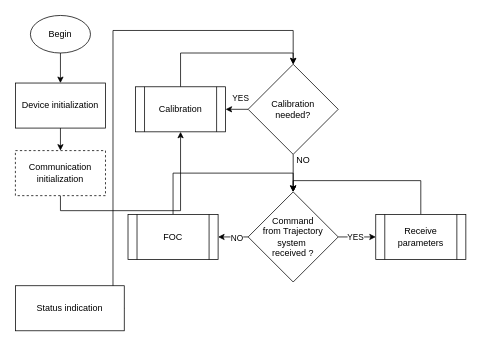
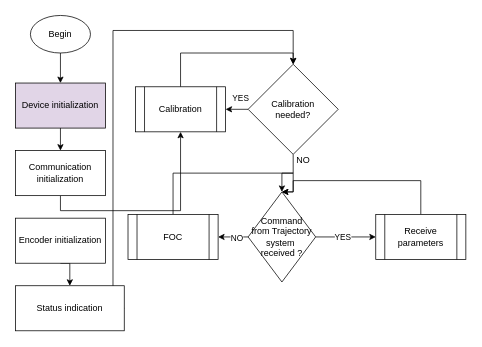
node "Device initialization": fillcolor #ffffff -> #e1d5e7
node "Communication initialization": style dashed -> solid
node "Command from Trajectory system received ?": size 90x90 -> 68x90
node "Encoder initialization": added
edge "Encoder initialization" -> "Status indication": added
